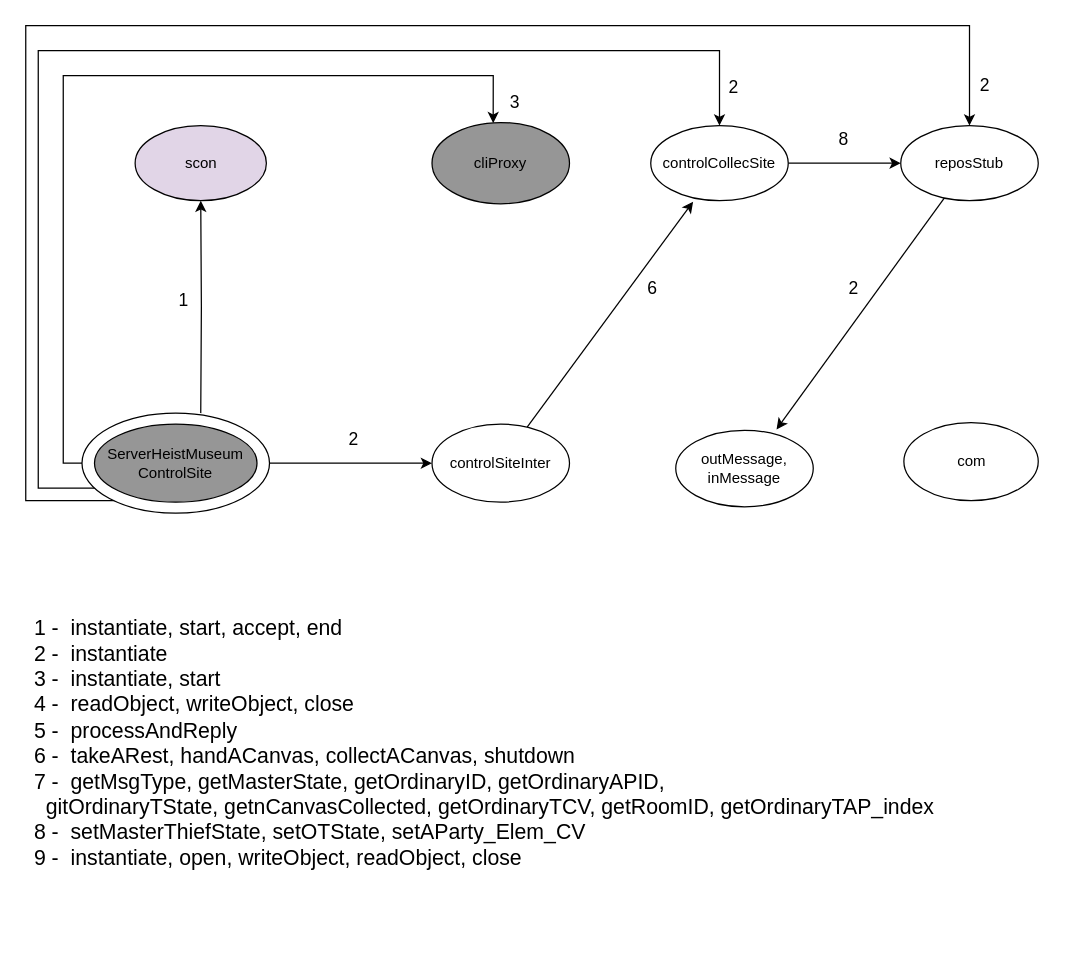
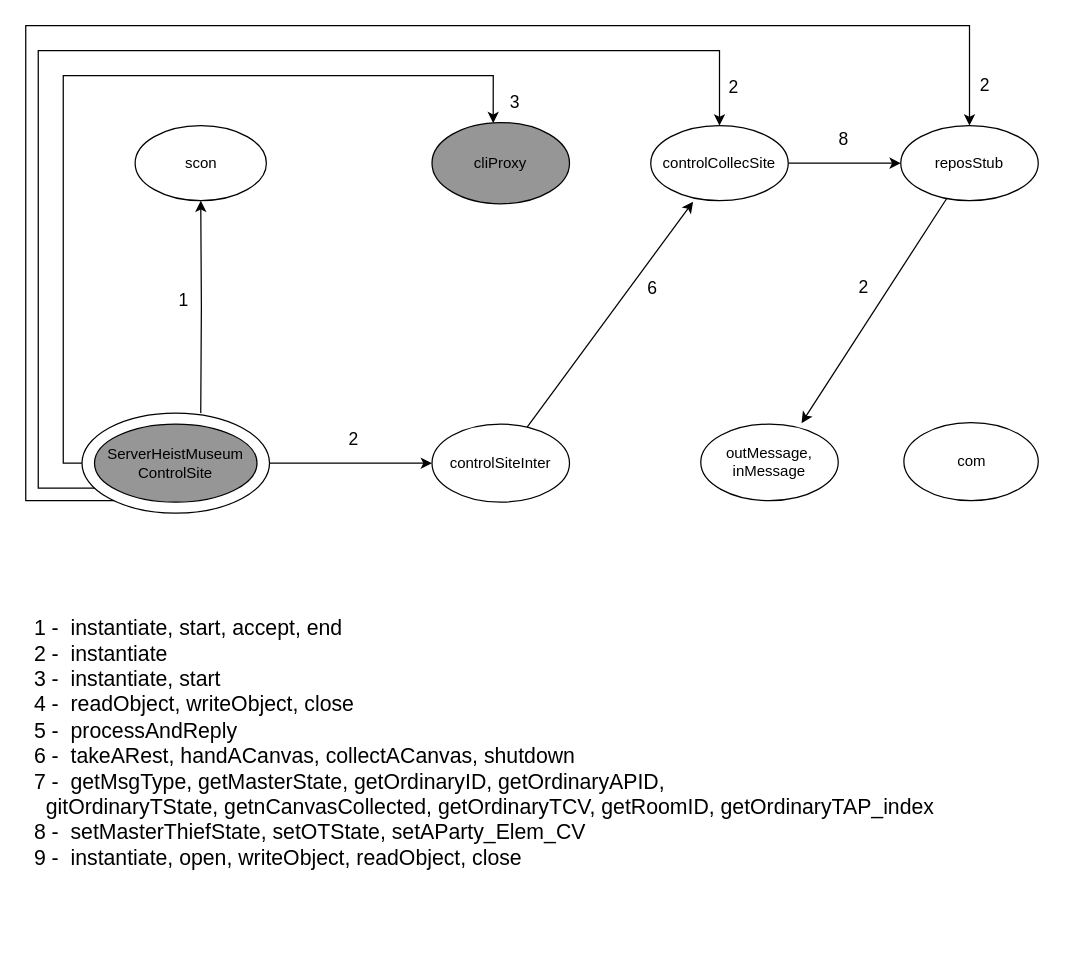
node "scon": fillcolor #e1d5e7 -> #ffffff
node "outMessage, inMessage": moved (744, 469) -> (769, 462)
